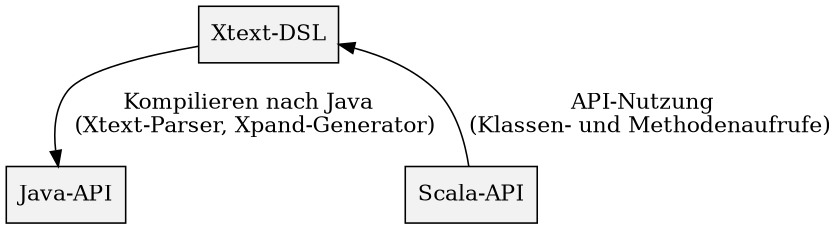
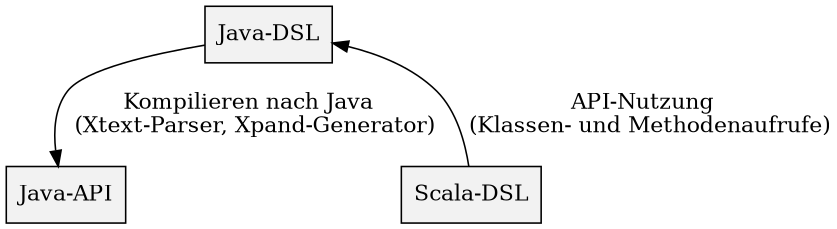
node "Xtext-DSL": label "Xtext-DSL" -> "Java-DSL"
node "Scala-API": label "Scala-API" -> "Scala-DSL"
